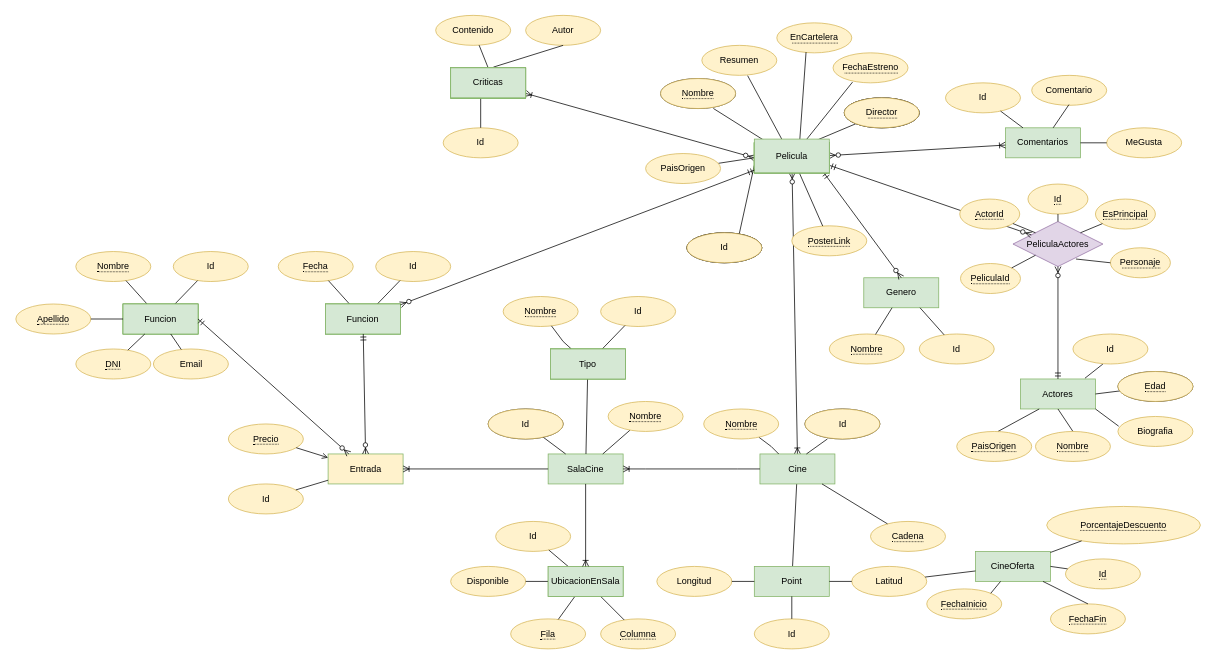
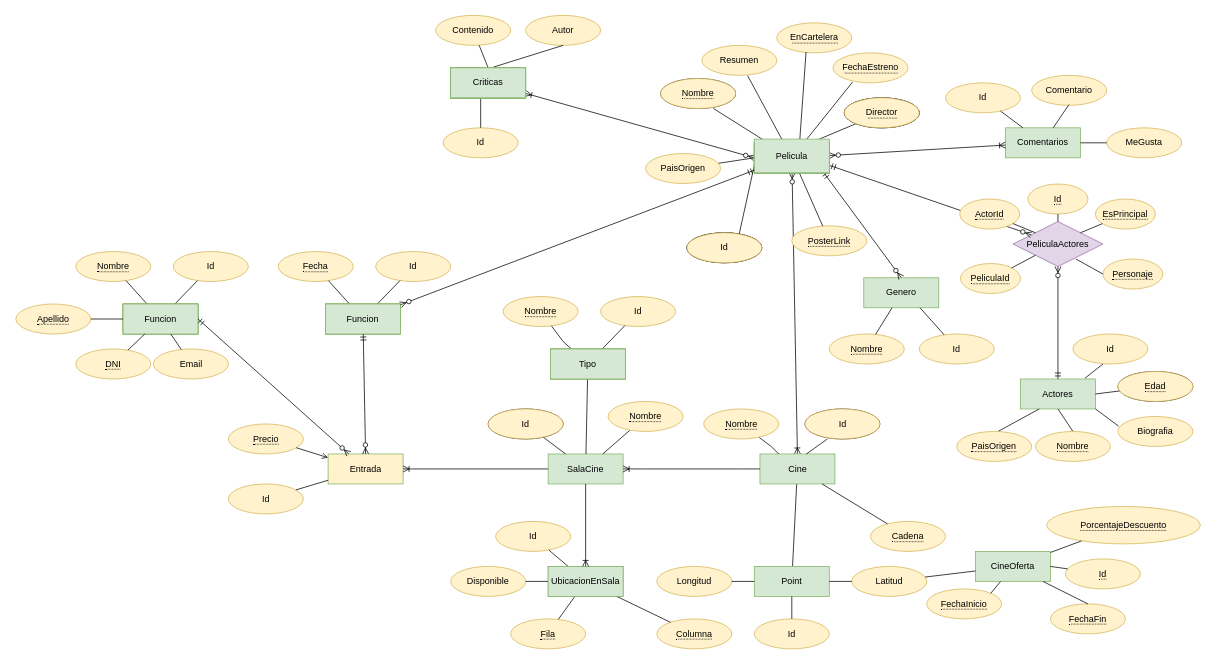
node "Personaje": moved (1140, 263) -> (1133, 274)
node "Columna": moved (638, 634) -> (694, 634)
